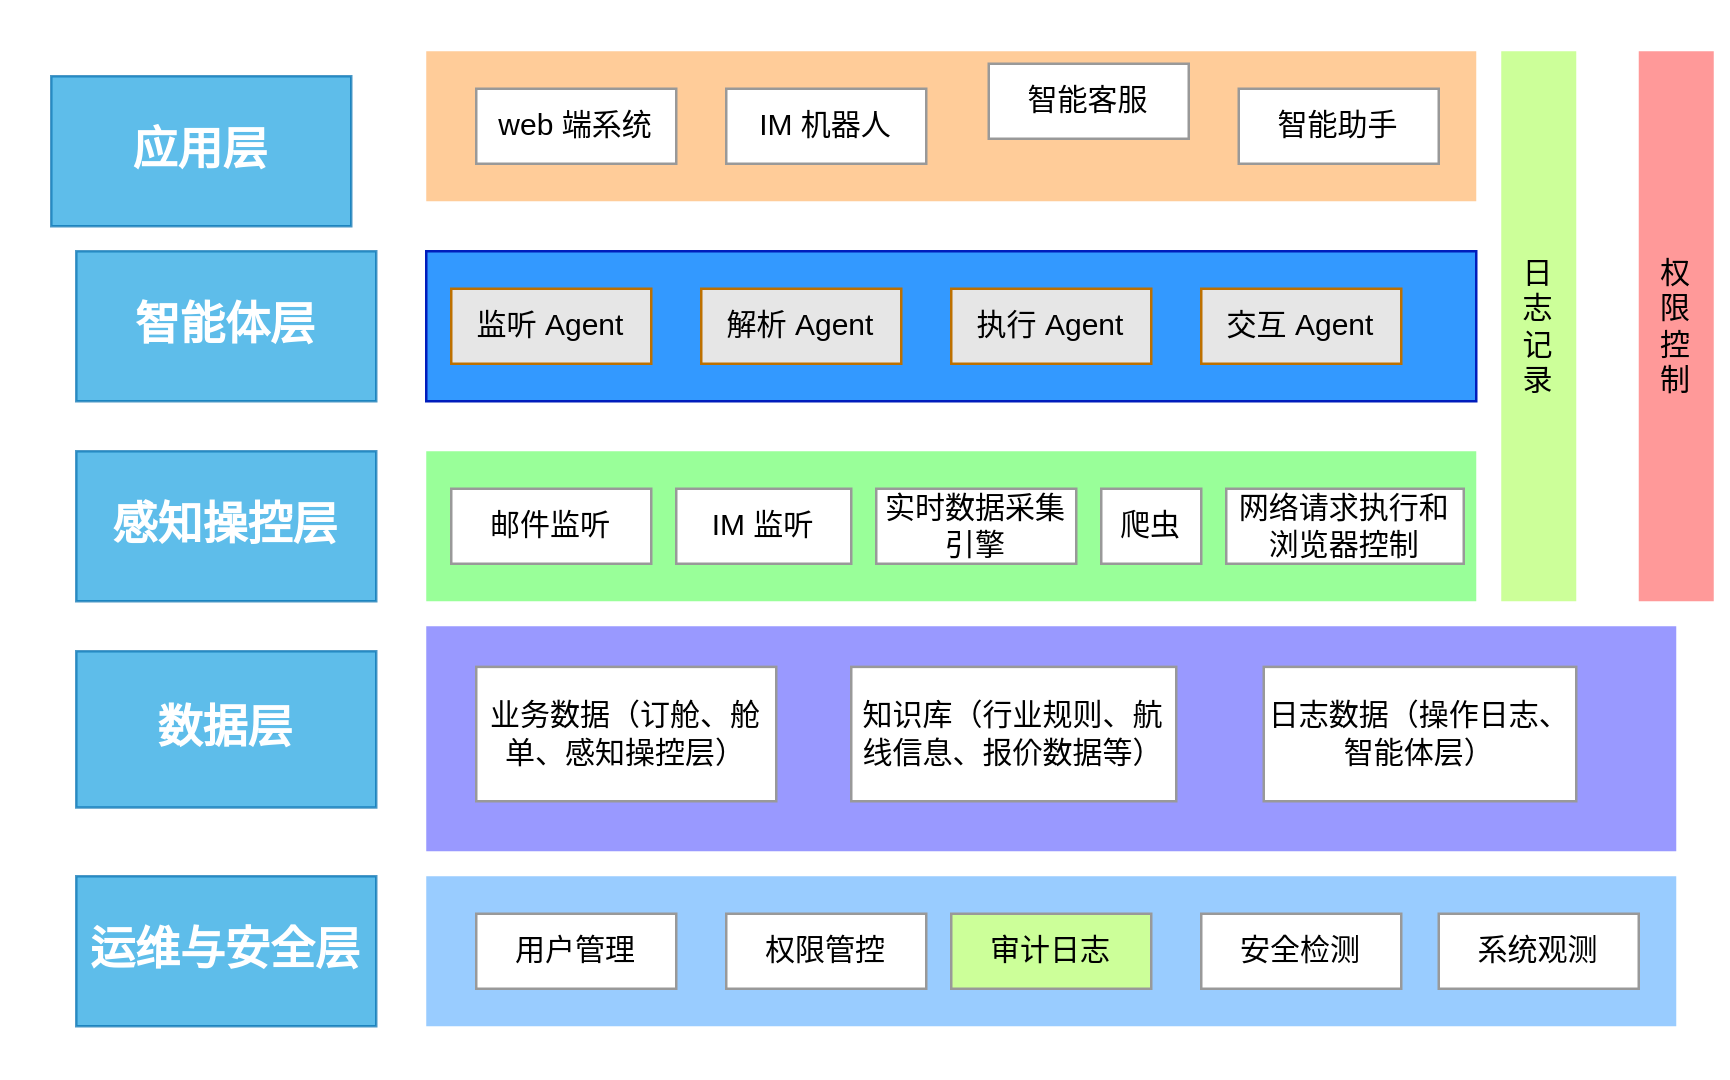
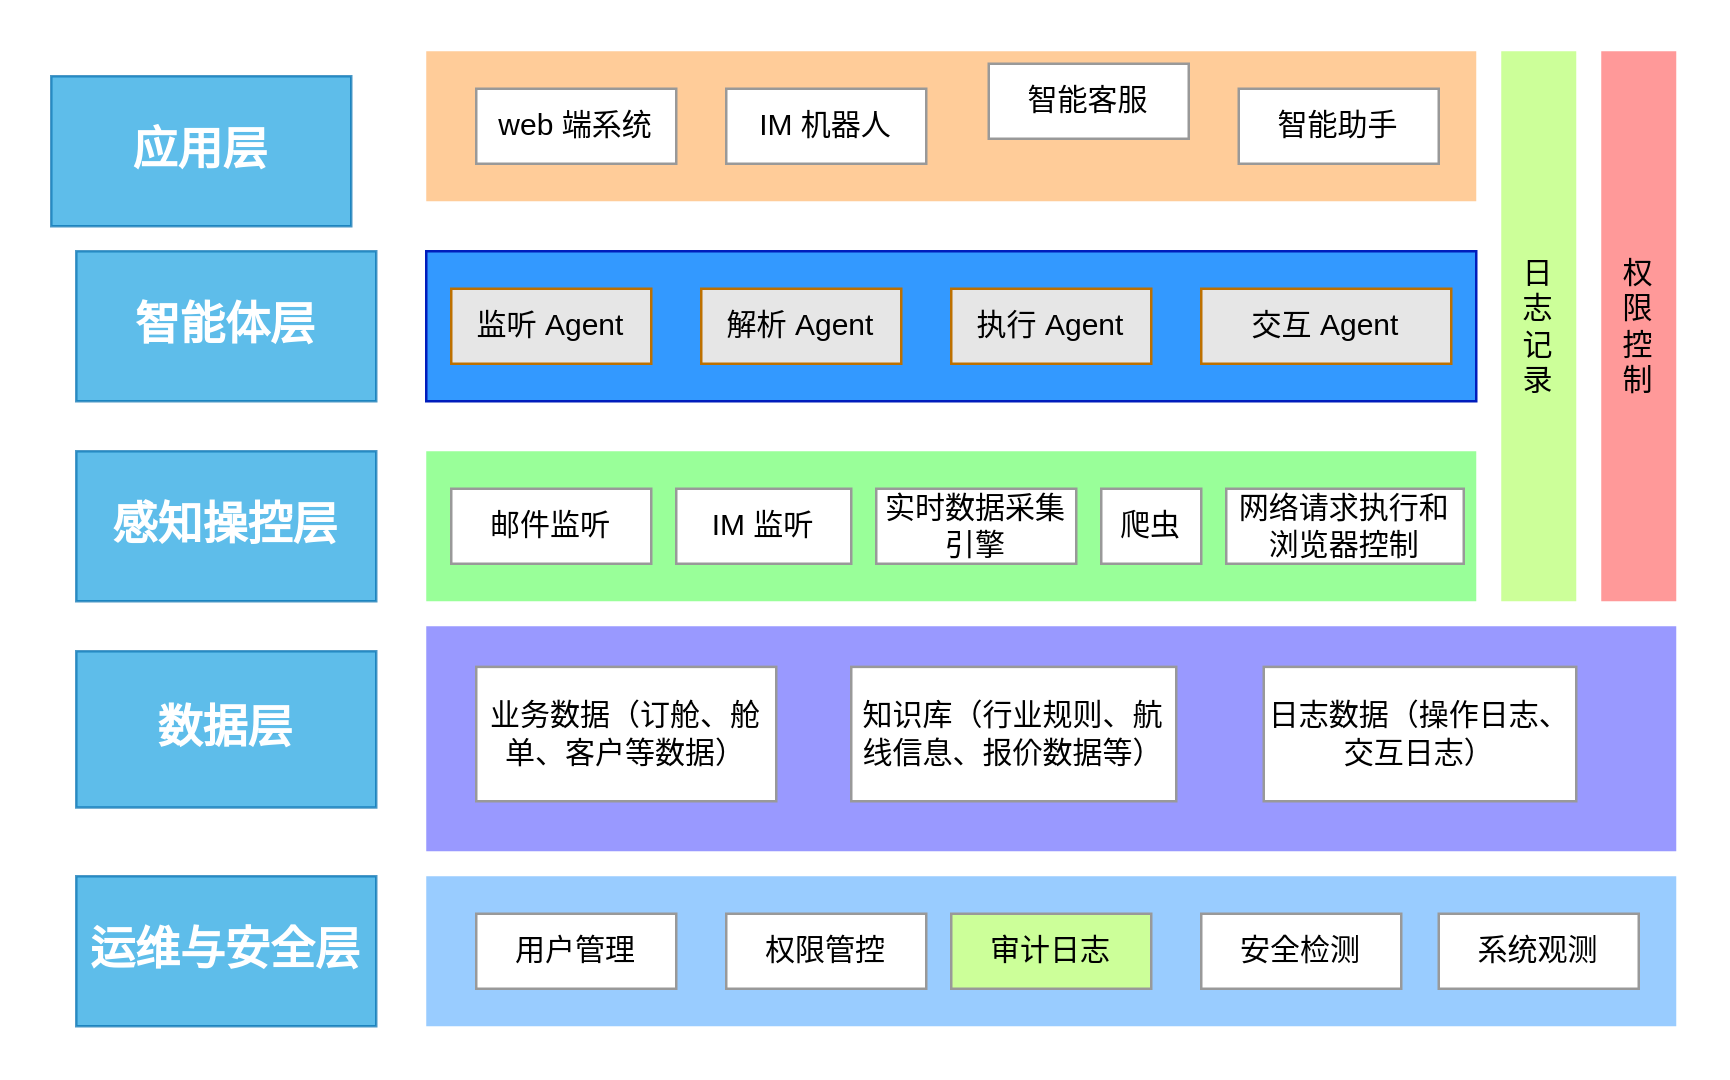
node "交互 Agent": size 200x75 -> 250x75
node "权 限 控 制": moved (1676, 326) -> (1639, 326)
node "业务数据（订舱、舱单、感知操控层）": label "业务数据（订舱、舱单、感知操控层）" -> "业务数据（订舱、舱单、客户等数据）"
node "日志数据（操作日志、智能体层）": label "日志数据（操作日志、智能体层）" -> "日志数据（操作日志、交互日志）"
